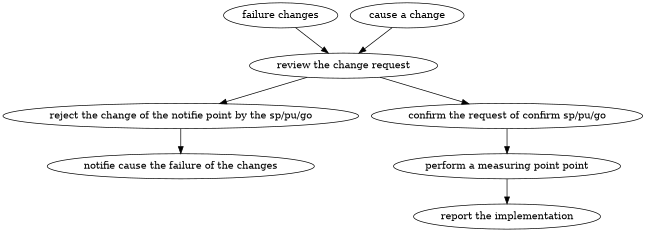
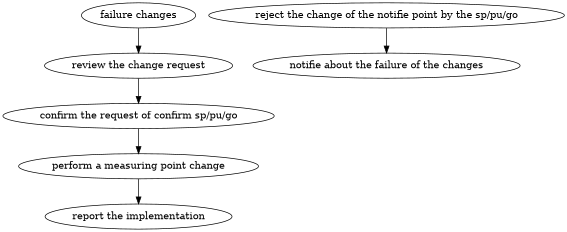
node "cause a change": removed
edge "review the change request" -> "reject the change of the notifie point by the sp/pu/go": removed
node "notifie cause the failure of the changes": label "notifie cause the failure of the changes" -> "notifie about the failure of the changes"
node "perform a measuring point point": label "perform a measuring point point" -> "perform a measuring point change"
